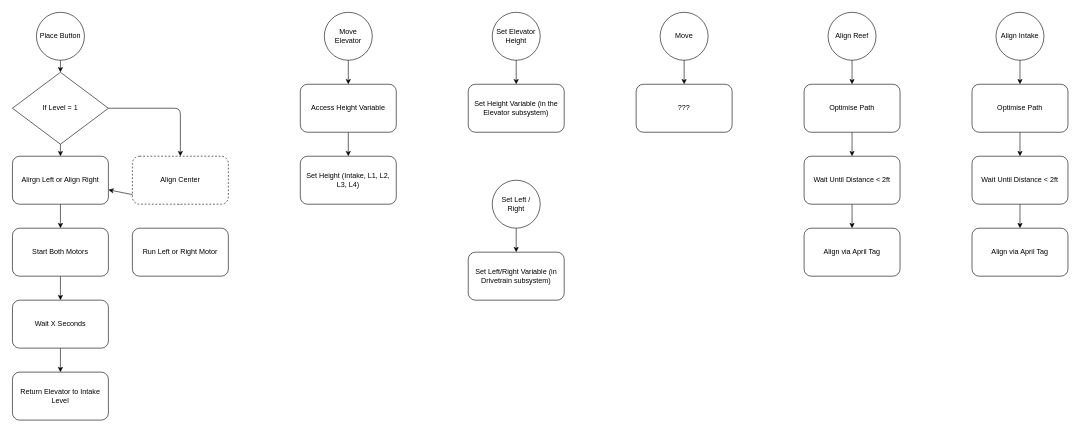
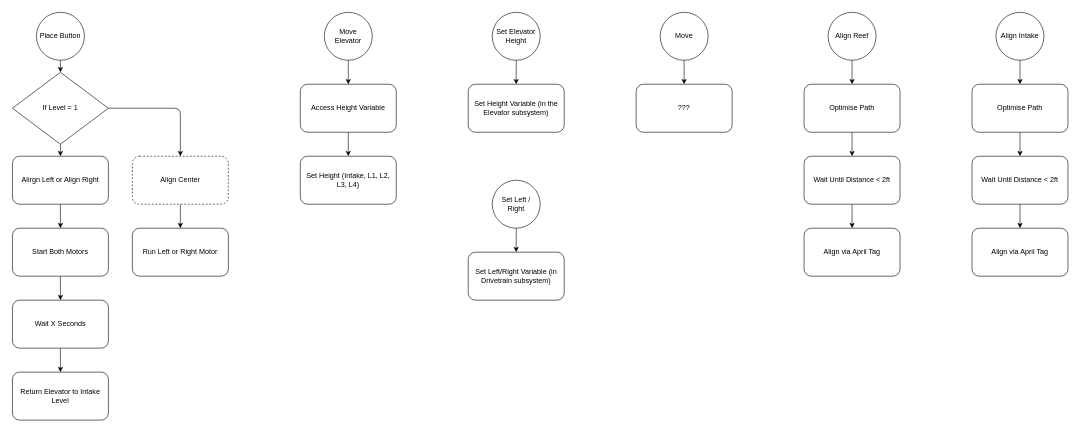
edge "Align Center" -> "Alirgn Left or Align Right": now "Align Center" -> "Run Left or Right Motor"
